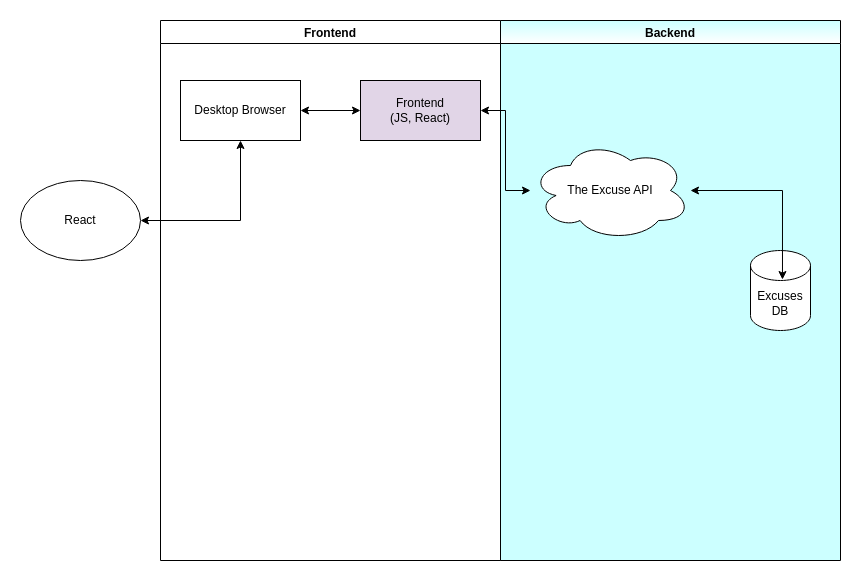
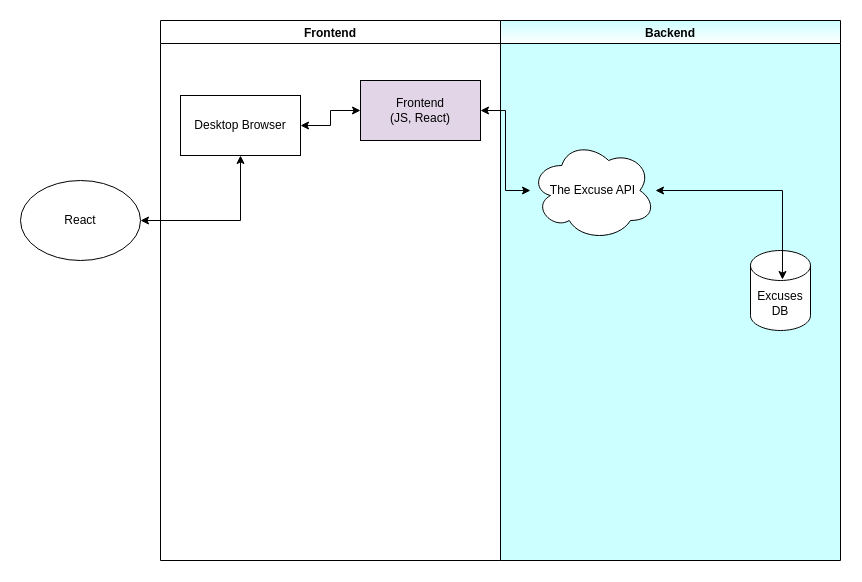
node "Desktop Browser": moved (241, 111) -> (241, 126)
node "The Excuse API": size 160x100 -> 125x100
